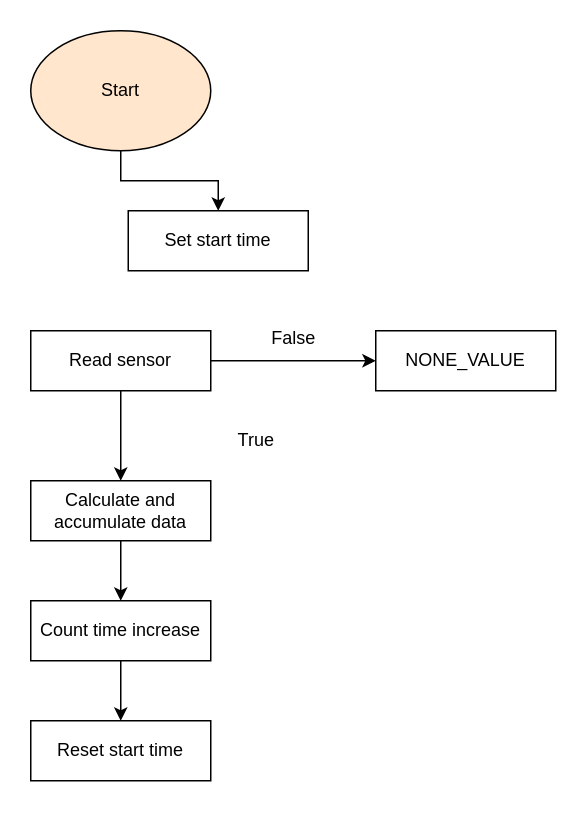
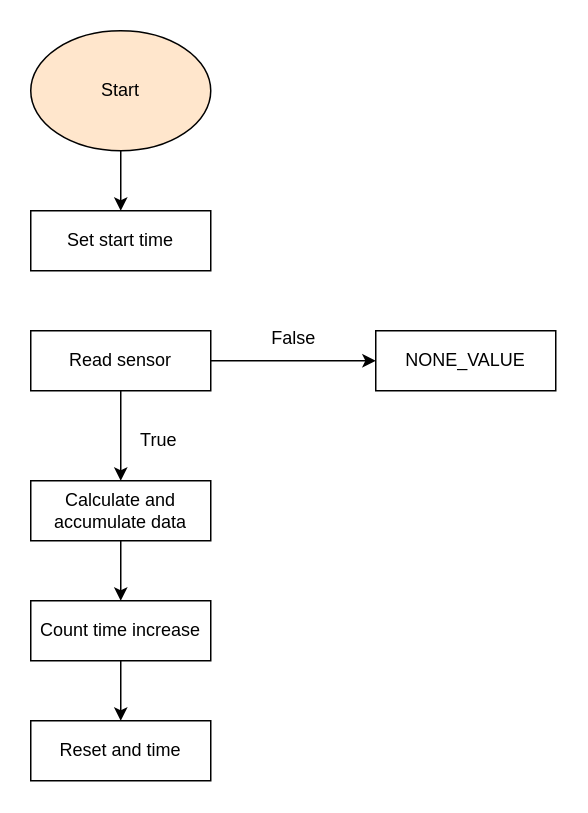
node "Set start time": moved (218, 241) -> (121, 241)
node "True": moved (256, 440) -> (158, 440)
node "Reset start time": label "Reset start time" -> "Reset and time"
